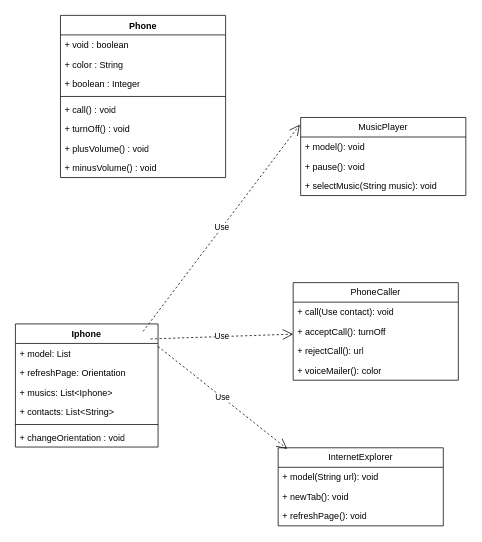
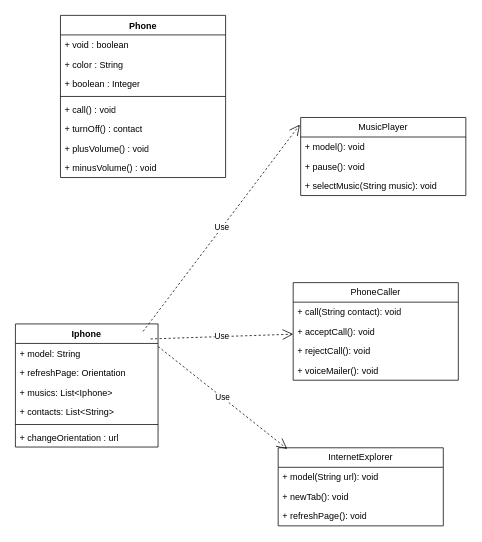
node "+ turnOff() : void": label "+ turnOff() : void" -> "+ turnOff() : contact"
node "+ call(Use contact): void": label "+ call(Use contact): void" -> "+ call(String contact): void"
node "+ acceptCall(): turnOff": label "+ acceptCall(): turnOff" -> "+ acceptCall(): void"
node "+ rejectCall(): url": label "+ rejectCall(): url" -> "+ rejectCall(): void"
node "+ model: List": label "+ model: List" -> "+ model: String"
node "+ voiceMailer(): color": label "+ voiceMailer(): color" -> "+ voiceMailer(): void"
node "+ changeOrientation : void": label "+ changeOrientation : void" -> "+ changeOrientation : url"
